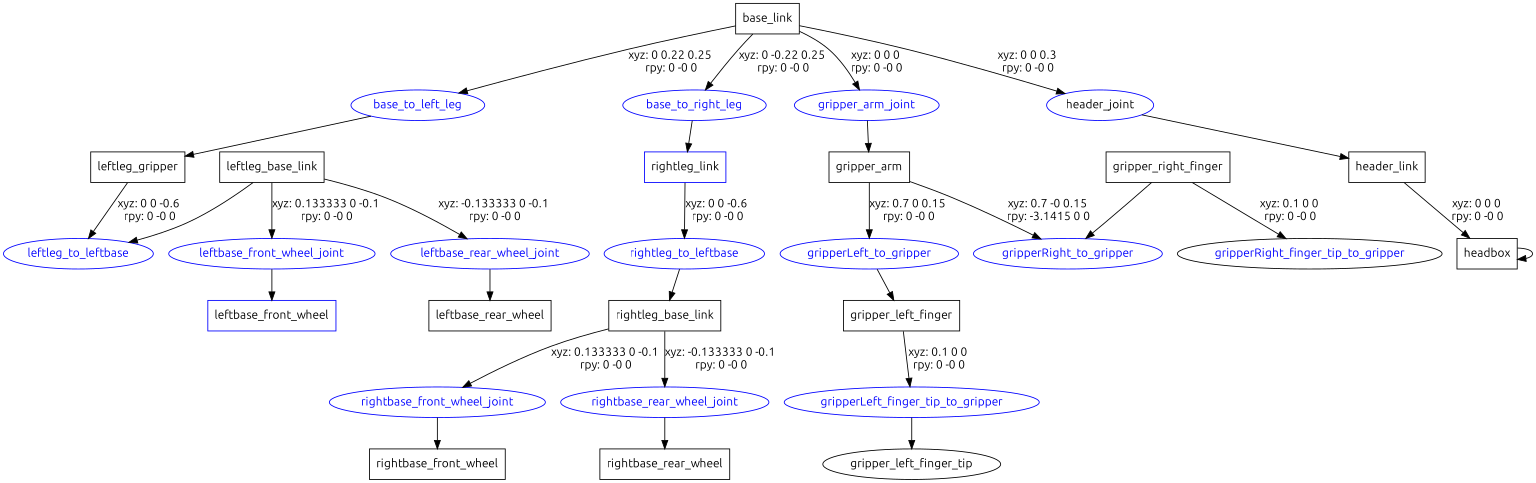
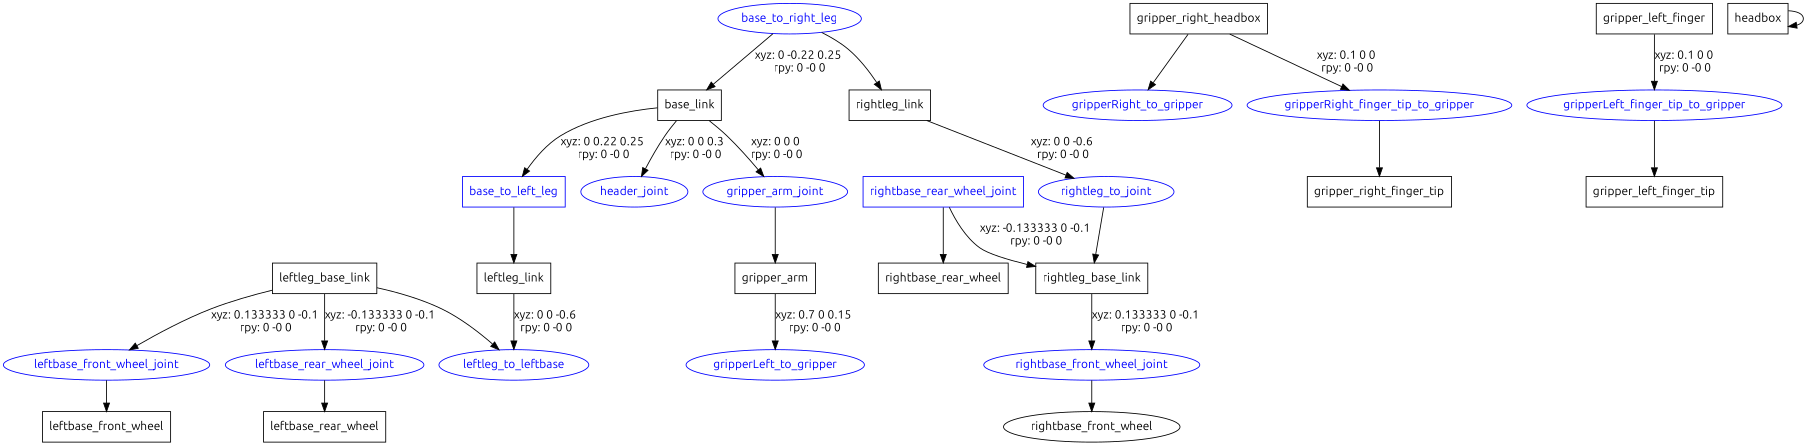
edge "base_link" -> "base_to_right_leg": reversed
node "base_to_left_leg": shape ellipse -> box
node "header_joint": fontcolor black -> blue
node "leftleg_gripper": label "leftleg_gripper" -> "leftleg_link"
node "rightleg_link": color blue -> black
node "gripper_right_finger": label "gripper_right_finger" -> "gripper_right_headbox"
node "header_link": removed
node "gripper_right_finger_tip": added
edge "gripper_arm" -> "gripperRight_to_gripper": removed, label "xyz: 0.7 -0 0.15 rpy: -3.1415 0 0"
node "rightleg_to_leftbase": label "rightleg_to_leftbase" -> "rightleg_to_joint"
node "gripperRight_finger_tip_to_gripper": color black -> blue
edge "gripperLeft_to_gripper" -> "gripper_left_finger": removed
node "leftbase_front_wheel": color blue -> black
edge "rightleg_base_link" -> "rightbase_rear_wheel_joint": reversed
node "rightbase_rear_wheel_joint": shape ellipse -> box
node "rightbase_front_wheel": shape box -> ellipse
node "gripper_left_finger_tip": shape ellipse -> box
